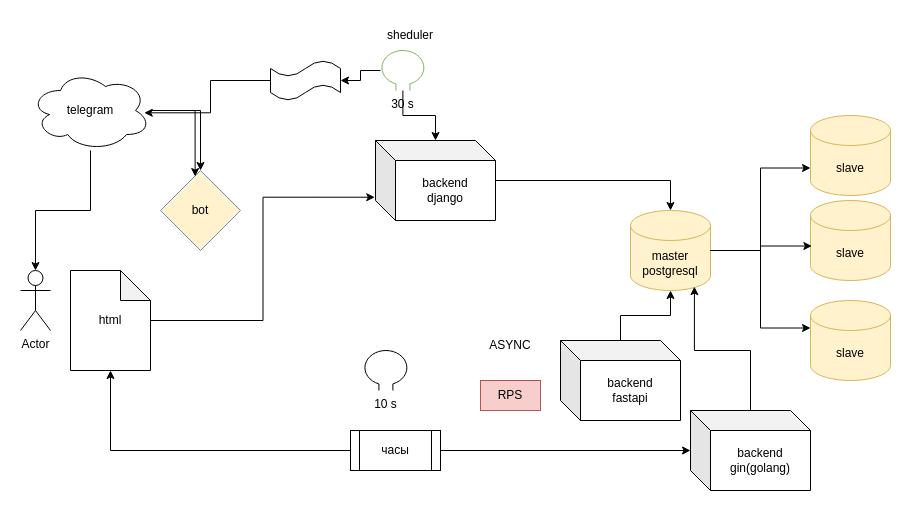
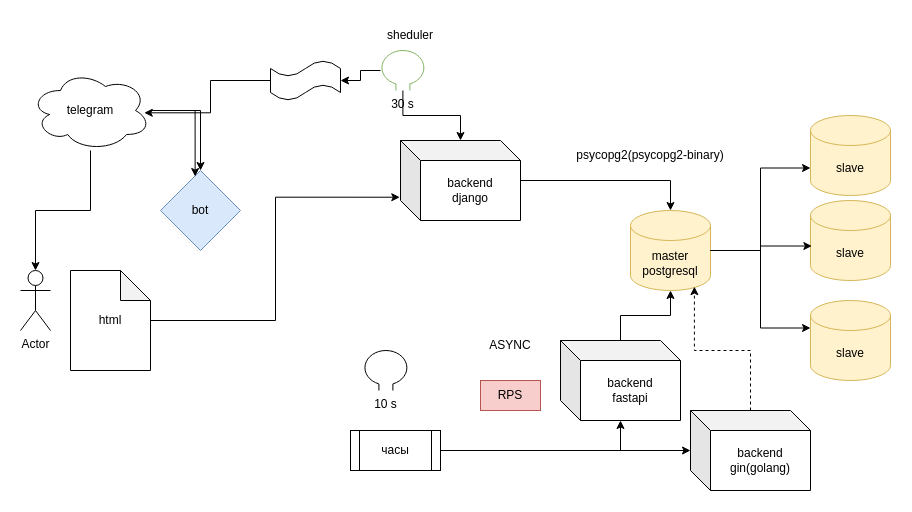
node "psycopg2(psycopg2-binary)": added
node "backend django": moved (436, 181) -> (461, 181)
node "bot": fillcolor #fff2cc -> #dae8fc
edge "backend gin(golang)" -> "master postgresql": style solid -> dashed
edge "часы" -> "html": now "часы" -> "backend fastapi"
